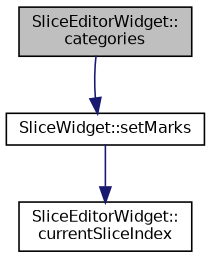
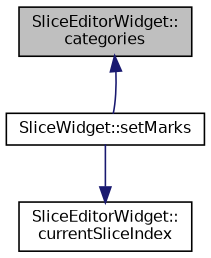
edge "SliceEditorWidget:: categories" -> "SliceWidget::setMarks": reversed
